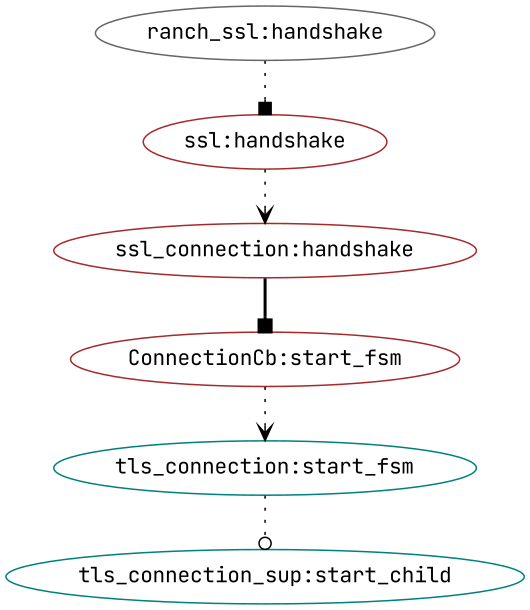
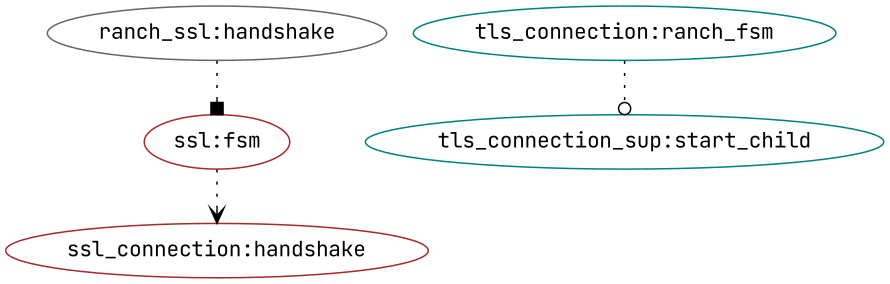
node "ssl:handshake": label "ssl:handshake" -> "ssl:fsm"
node "ConnectionCb:start_fsm": removed
node "tls_connection:start_fsm": label "tls_connection:start_fsm" -> "tls_connection:ranch_fsm"
